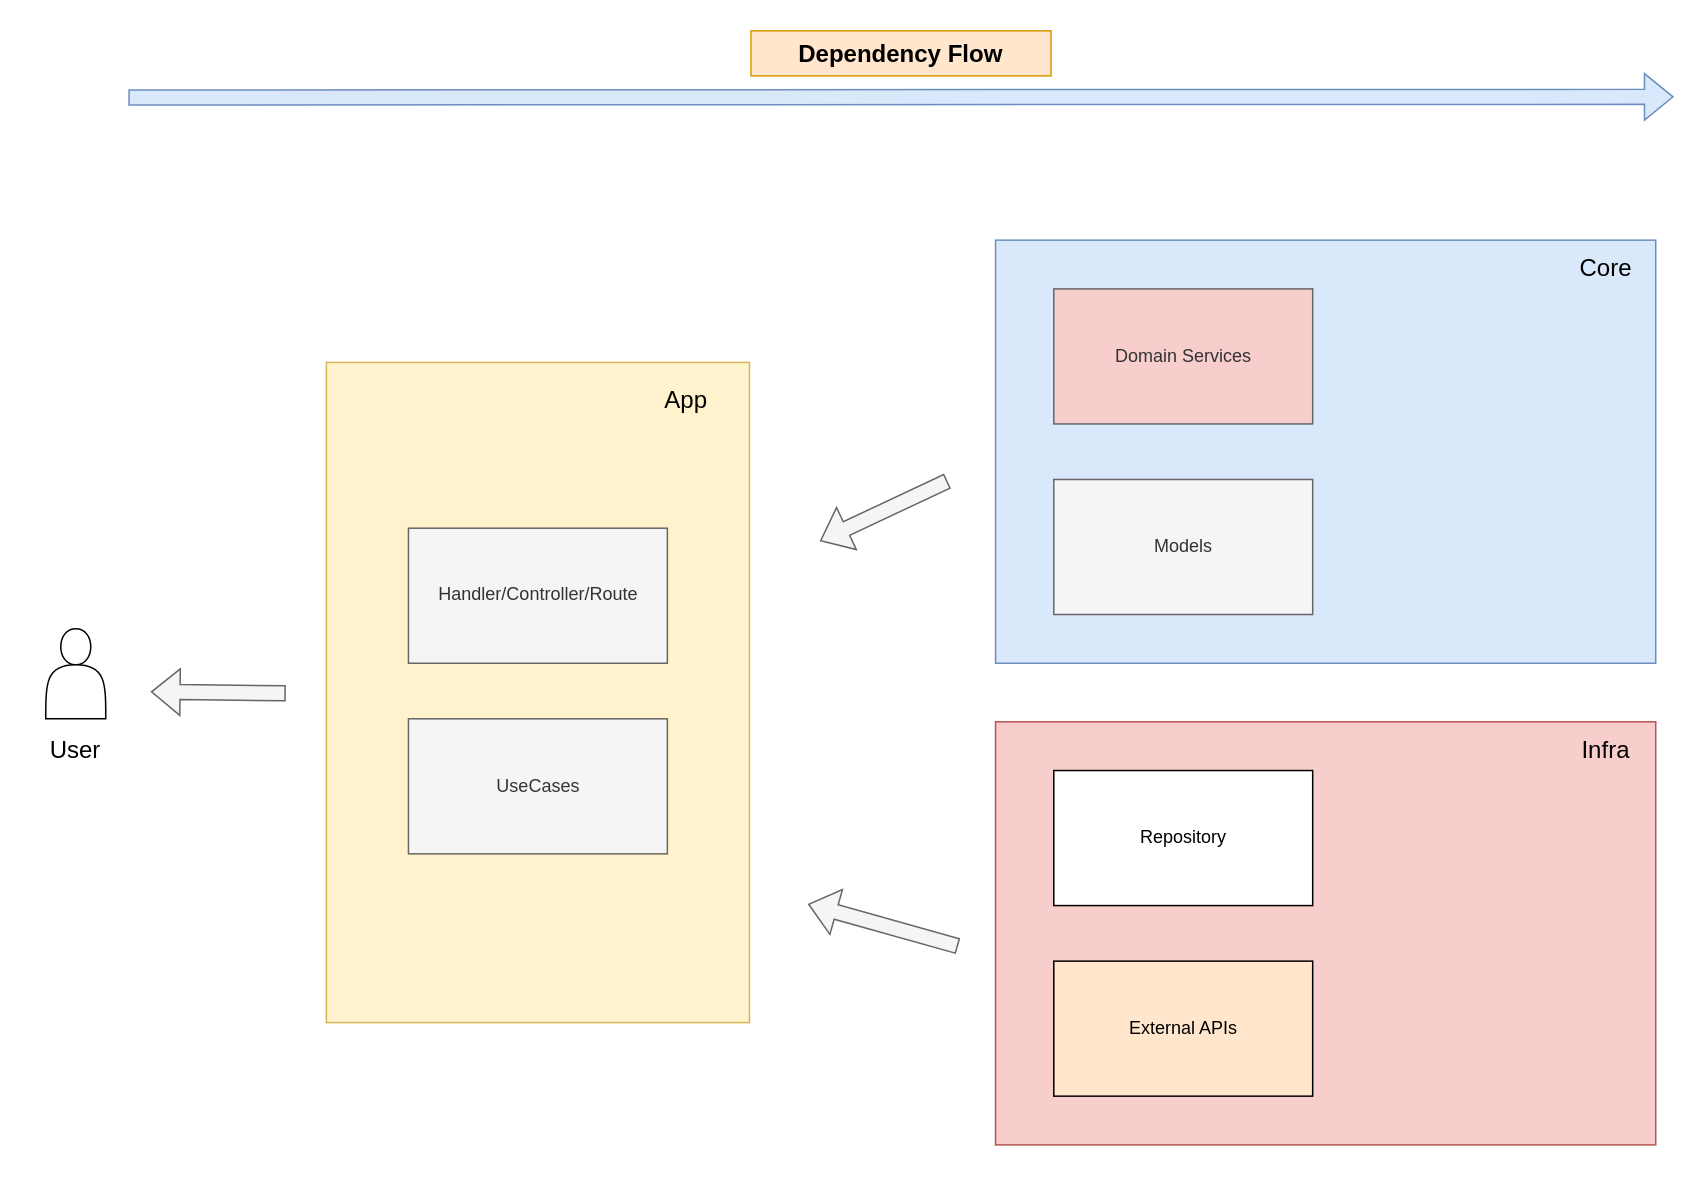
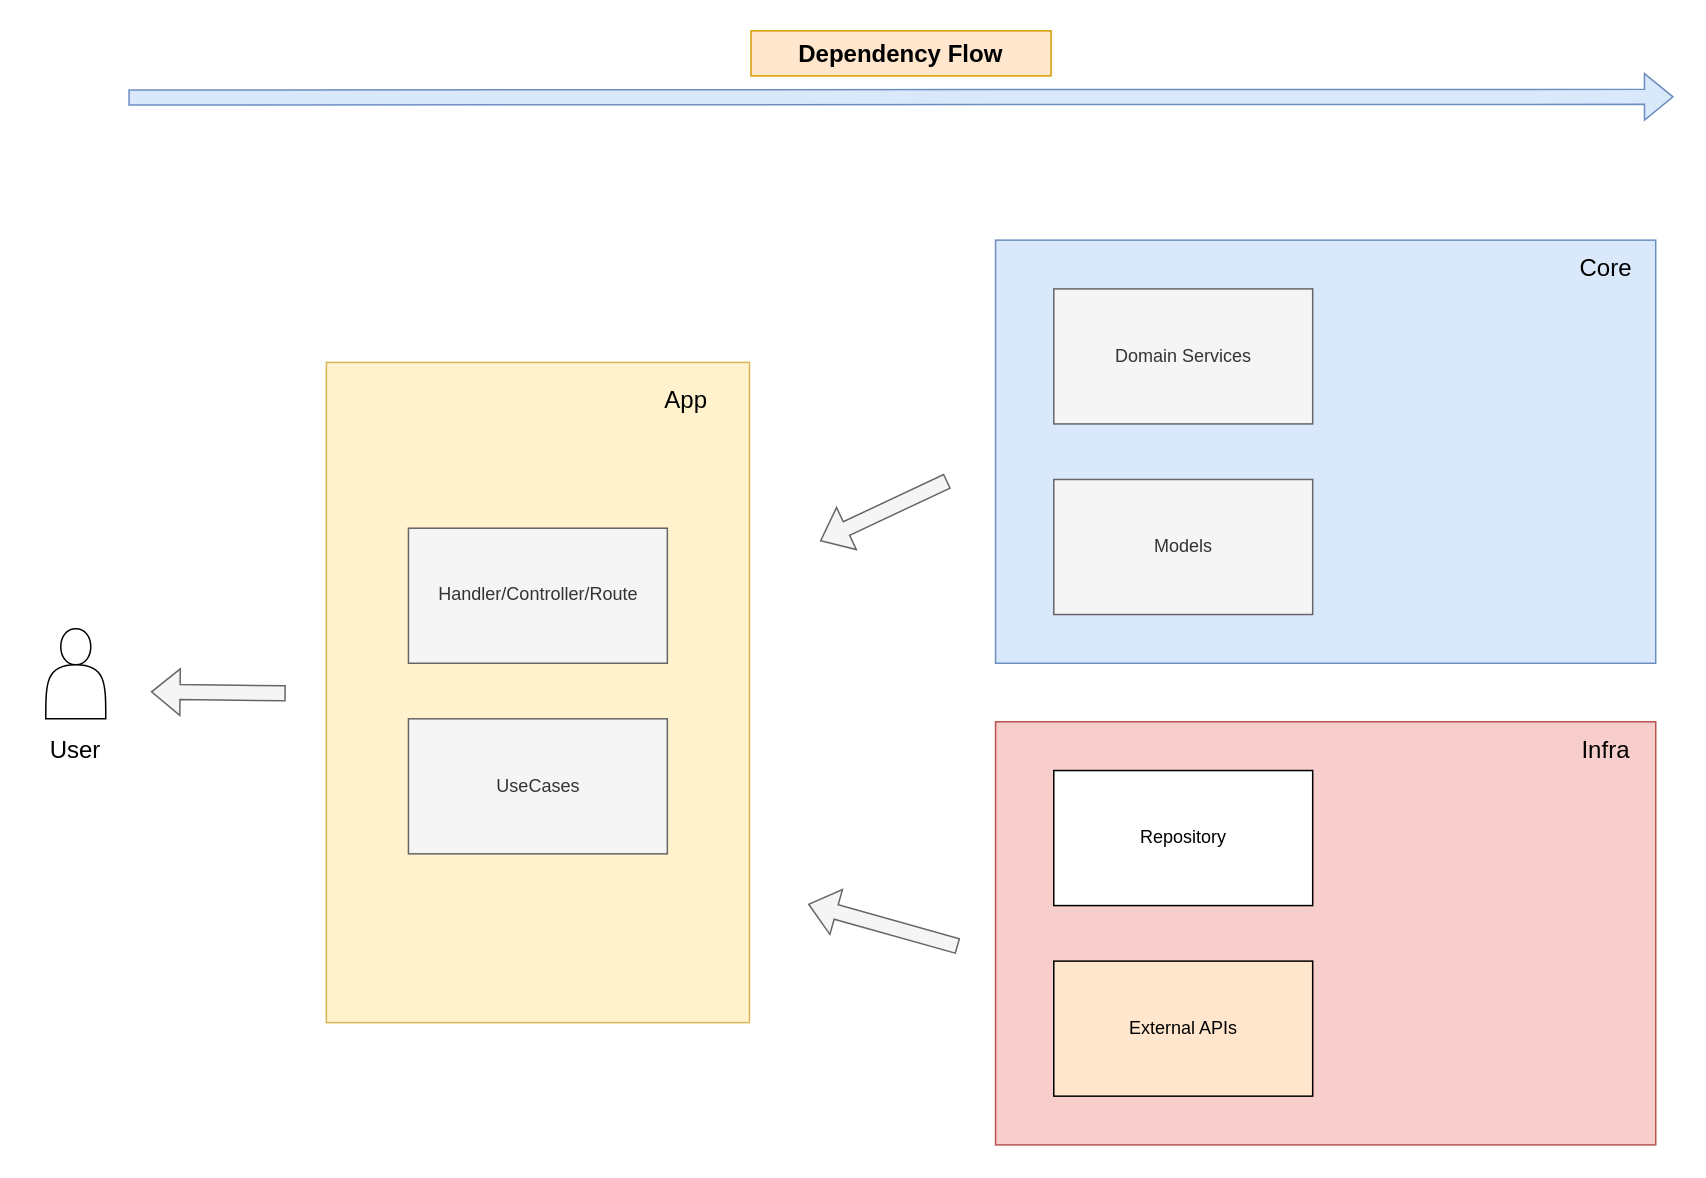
node "Domain Services": fillcolor #f8cecc -> #f5f5f5
